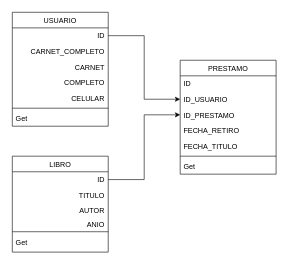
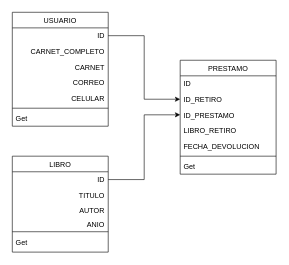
node "COMPLETO": label "COMPLETO" -> "CORREO"
node "ID_USUARIO": label "ID_USUARIO" -> "ID_RETIRO"
node "FECHA_RETIRO": label "FECHA_RETIRO" -> "LIBRO_RETIRO"
node "FECHA_TITULO": label "FECHA_TITULO" -> "FECHA_DEVOLUCION"
